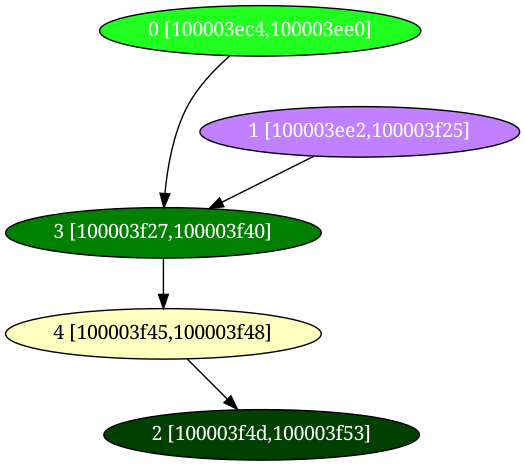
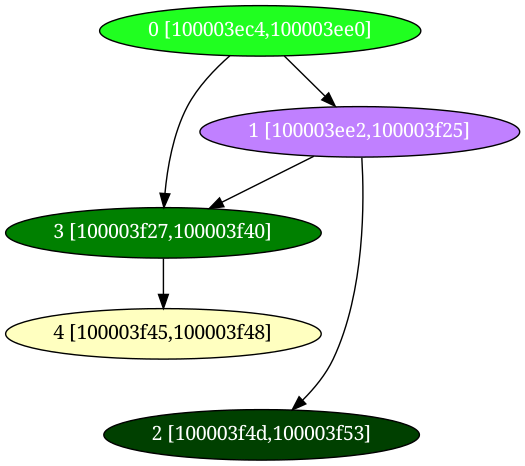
edge "0 [100003ec4,100003ee0]" -> "1 [100003ee2,100003f25]": added
edge "4 [100003f45,100003f48]" -> "2 [100003f4d,100003f53]": now "1 [100003ee2,100003f25]" -> "2 [100003f4d,100003f53]"
